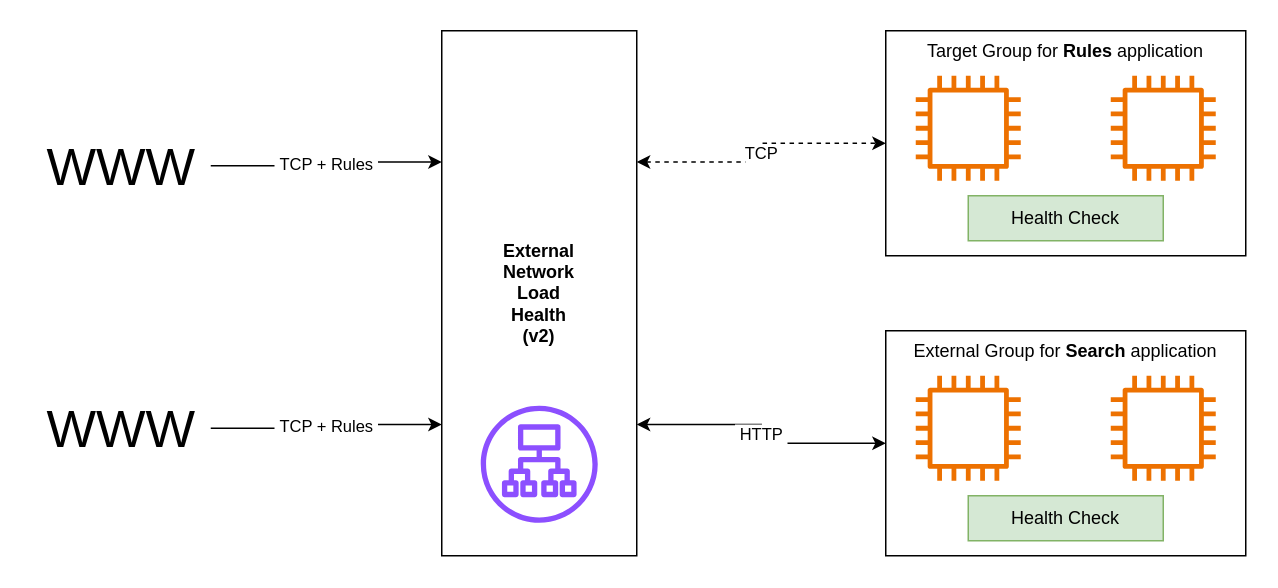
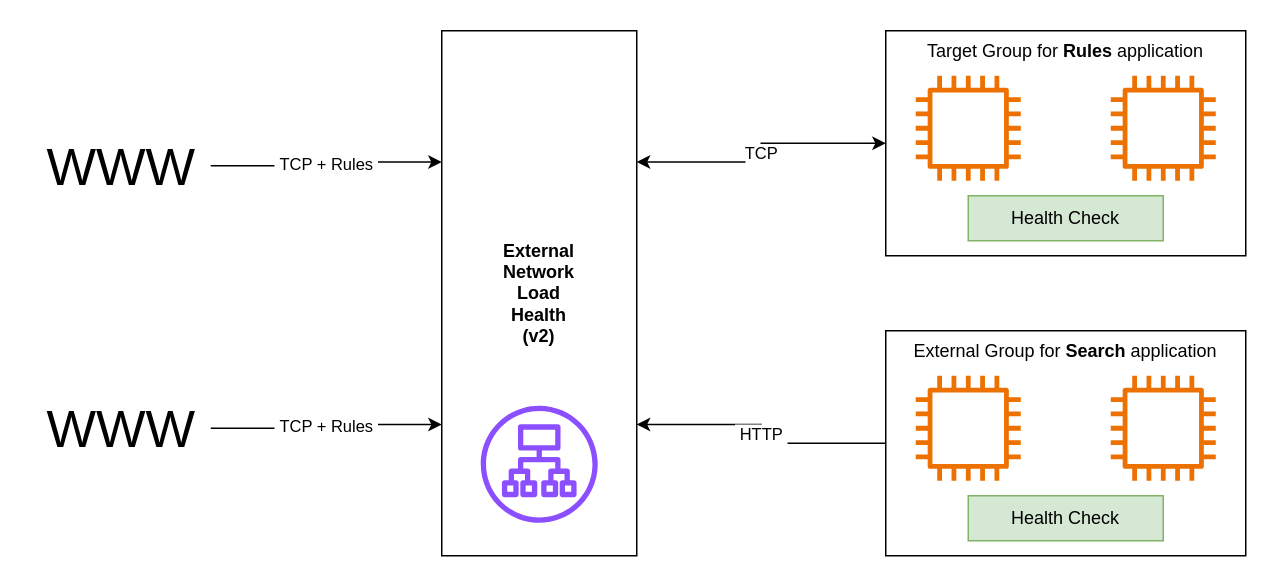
edge "Target Group for Rules application" -- "External Network Load Health (v2)": style dashed -> solid
edge "External Network Load Health (v2)" -- "External Group for Search application": arrowhead classic -> none
